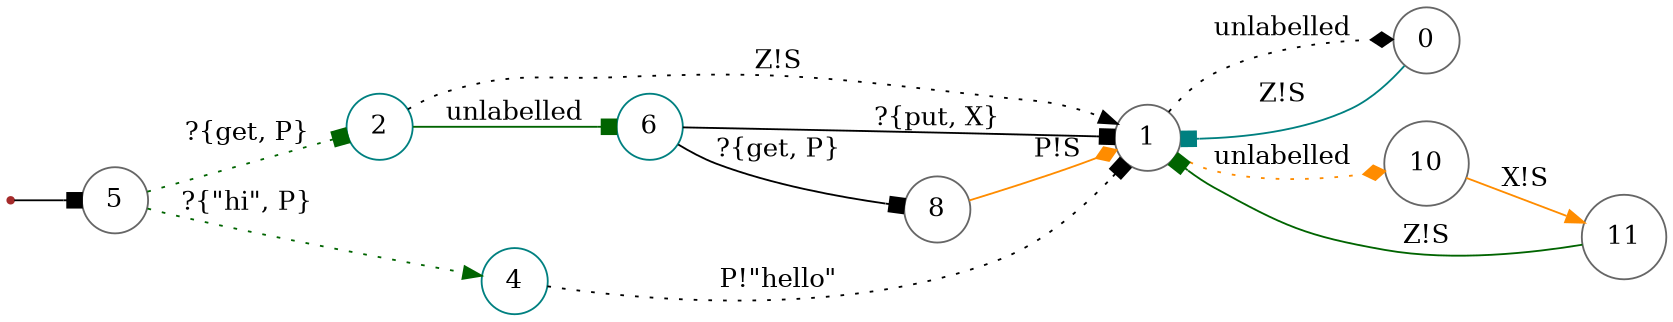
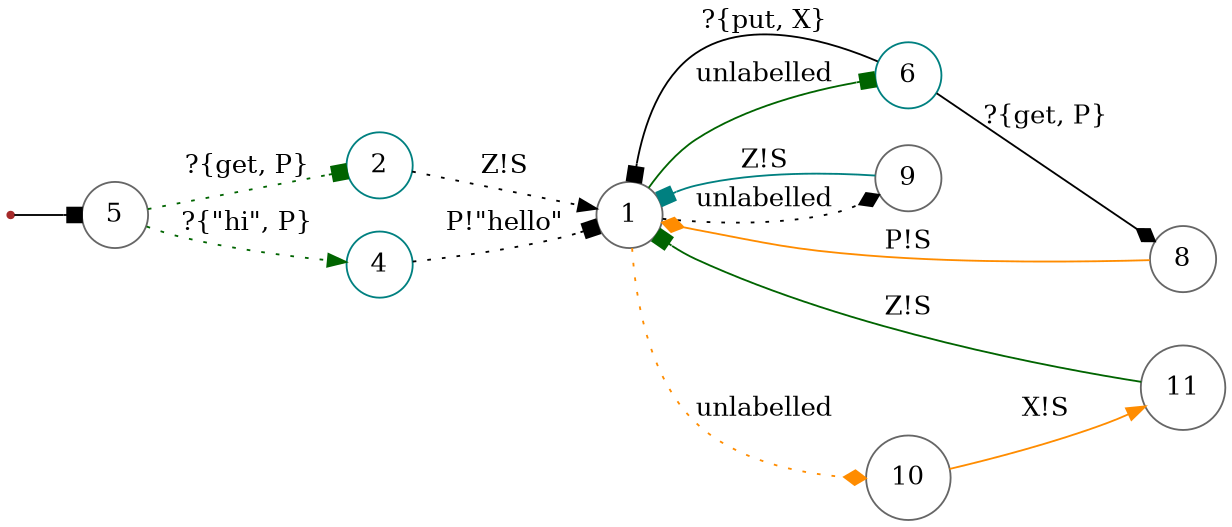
node "0": label "0" -> "9"
edge "2" -> "6": now "1" -> "6"
edge "6" -> "8": arrowhead box -> diamond
